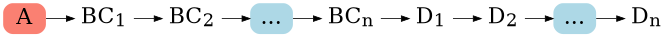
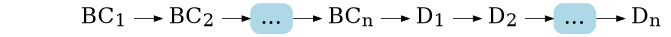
node "A": removed
